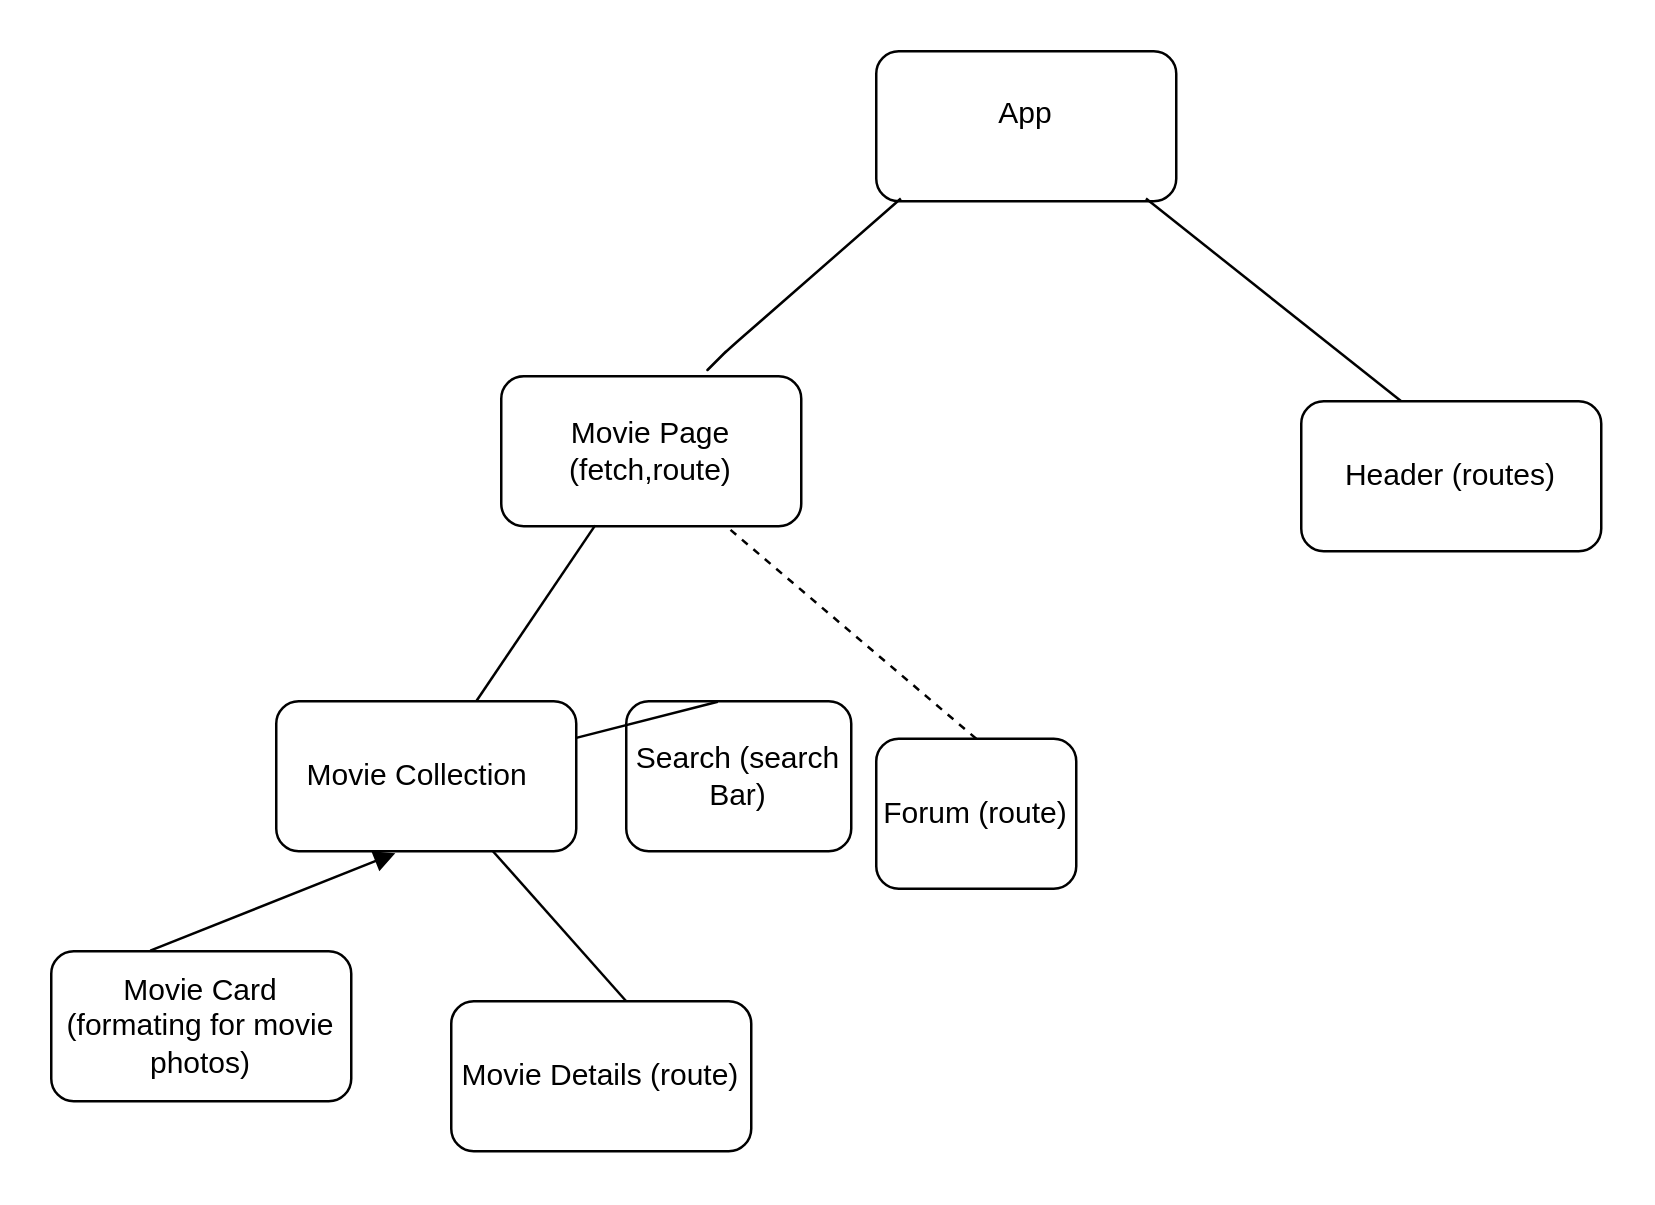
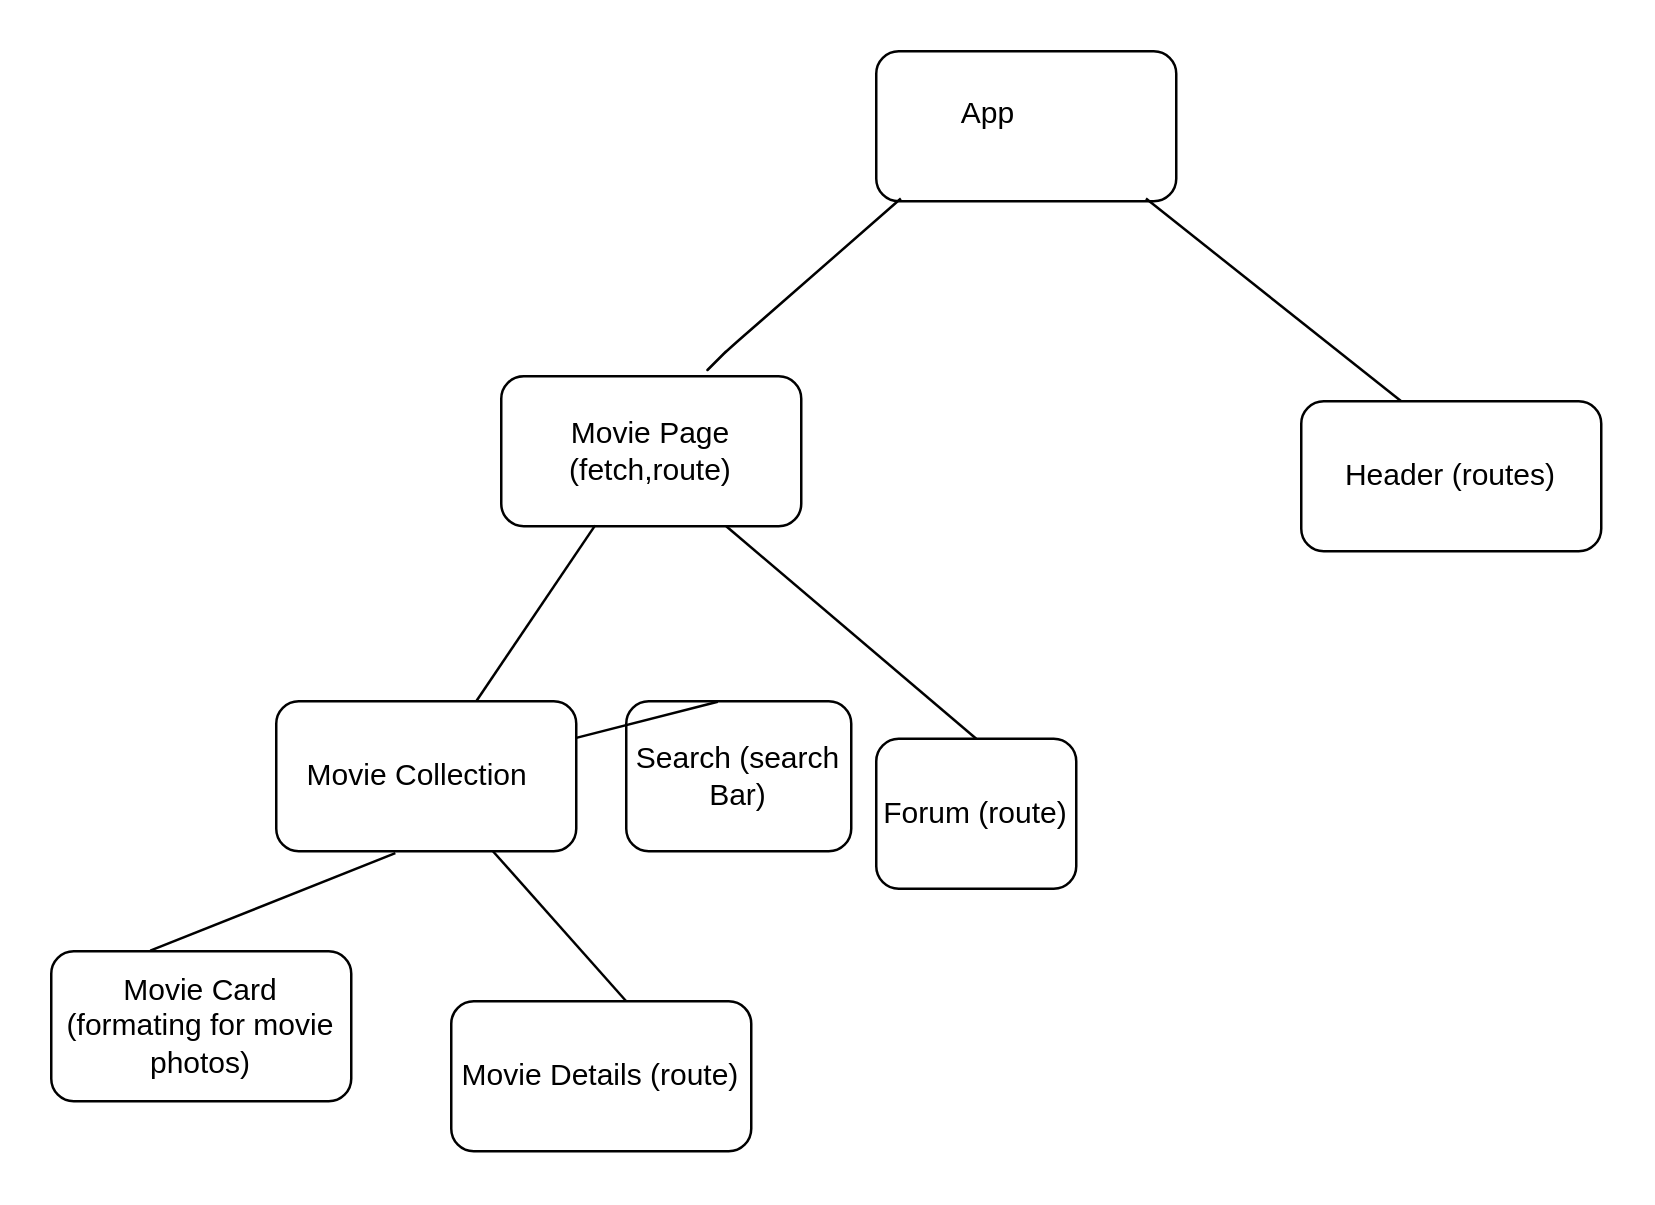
node "App": moved (1026, 114) -> (989, 114)
edge "Movie Page (fetch,route)" -- "Forum (route)": style dashed -> solid
edge "Movie Card (formating for movie photos)" -> "Movie Collection": arrowhead block -> none
